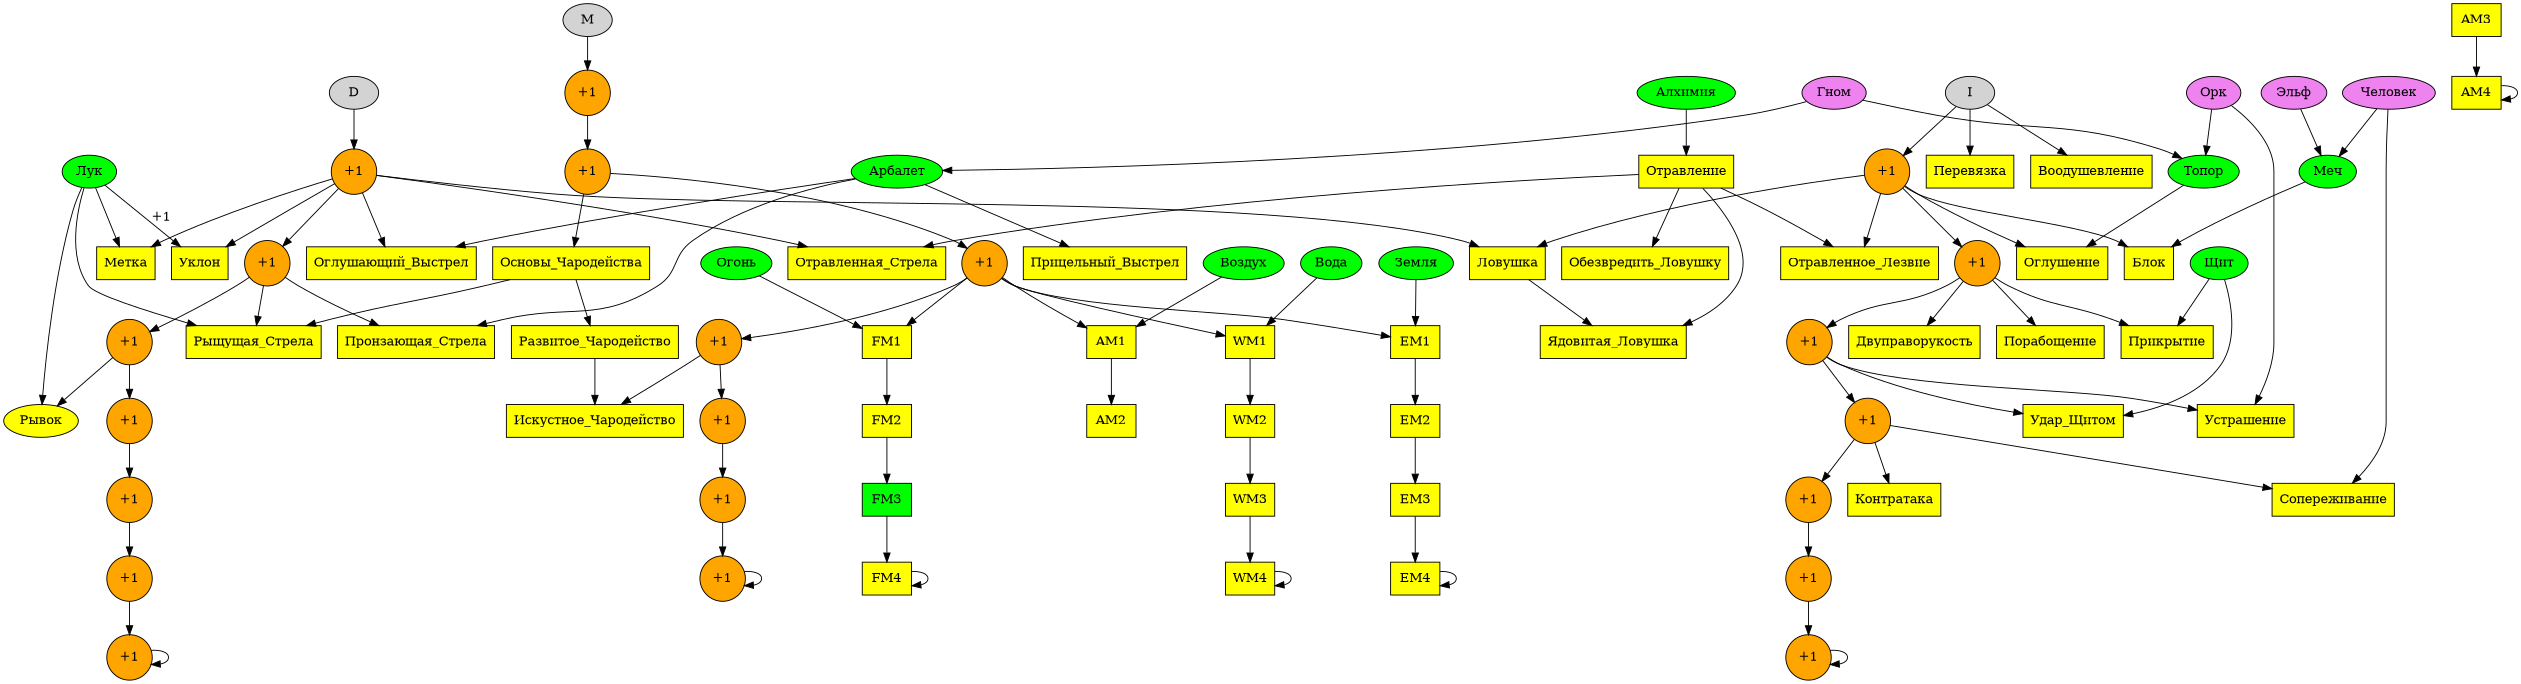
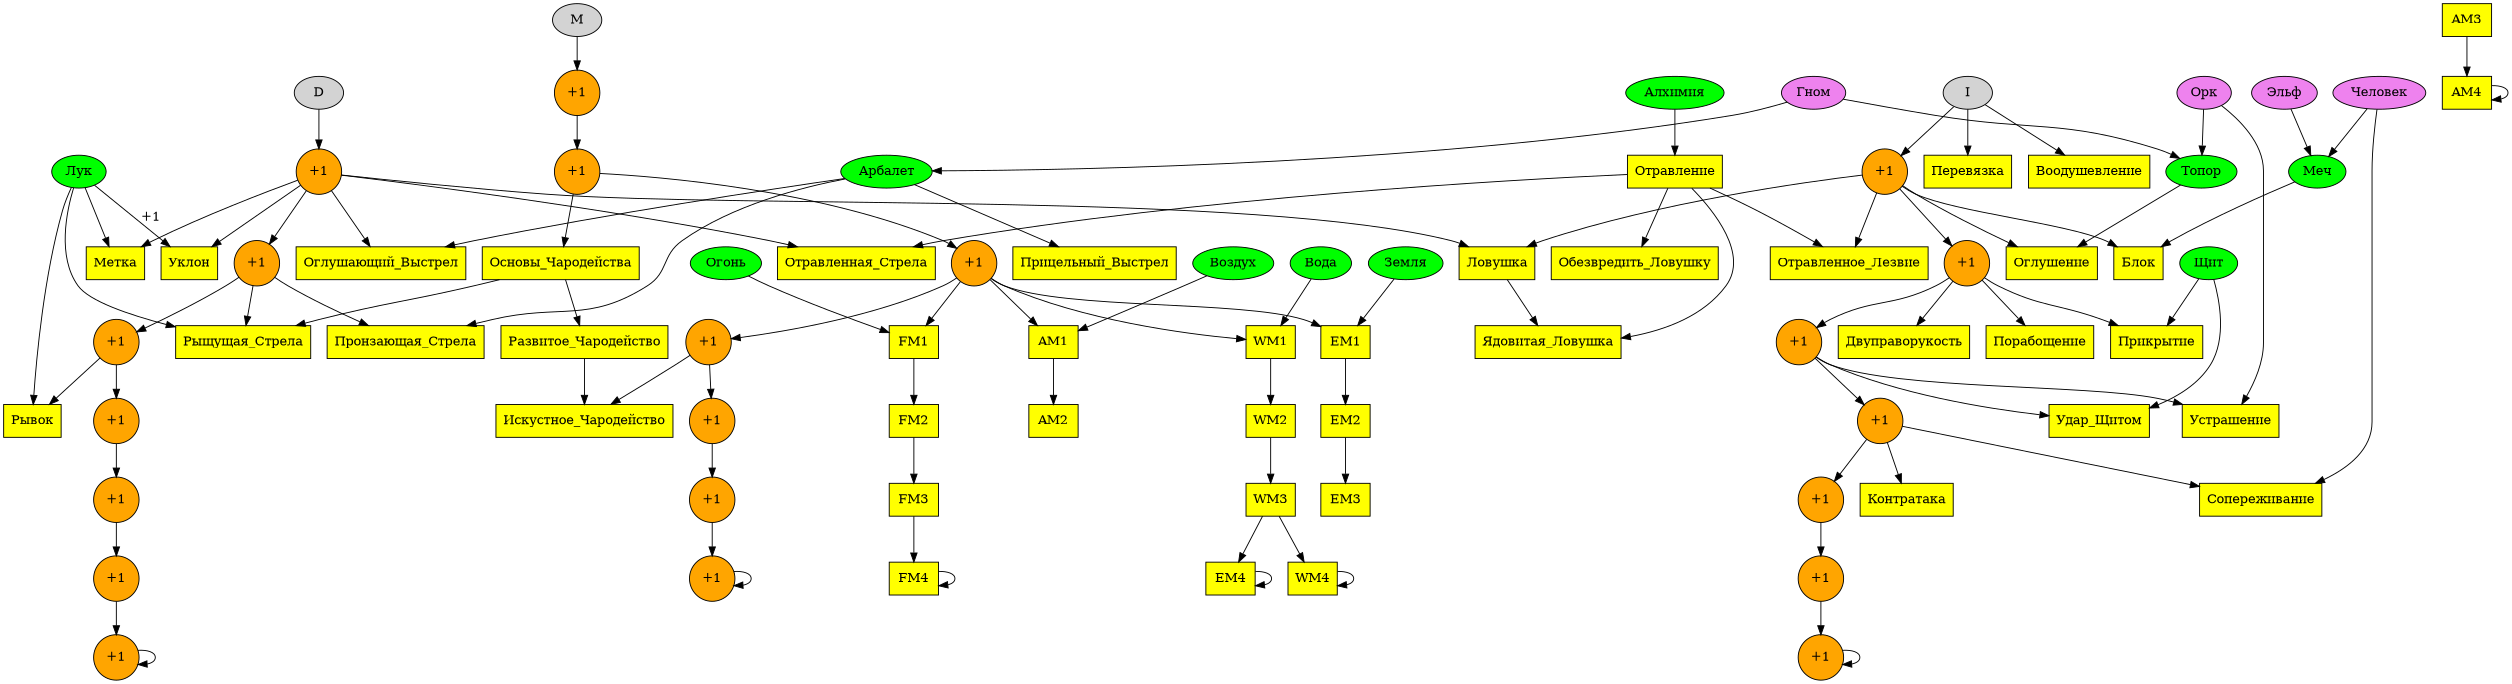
node "Рывок": shape ellipse -> box
node "FM3": fillcolor green -> yellow
edge "EM3" -> "EM4": now "WM3" -> "EM4"
